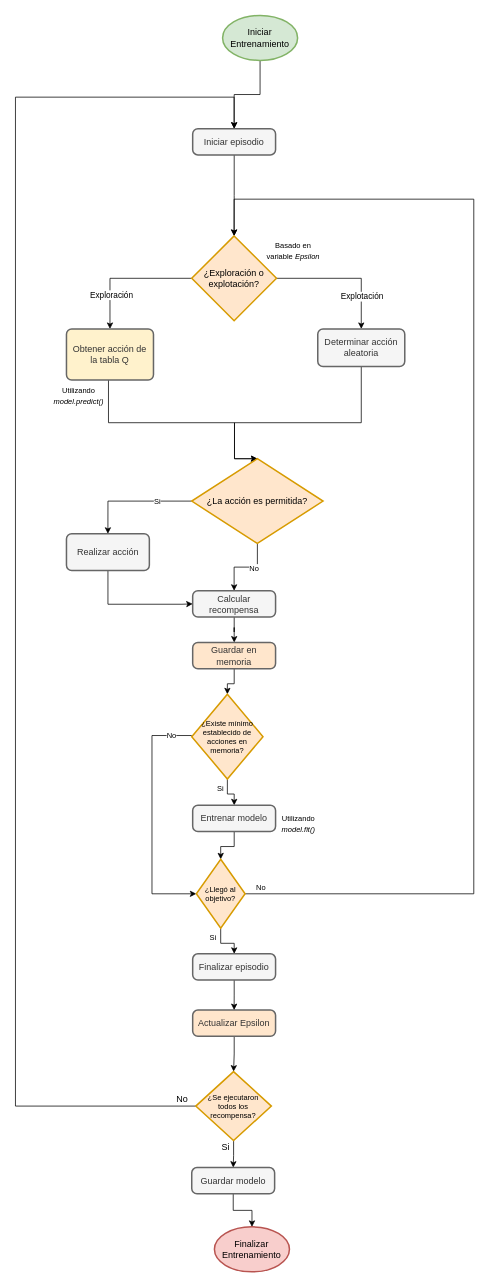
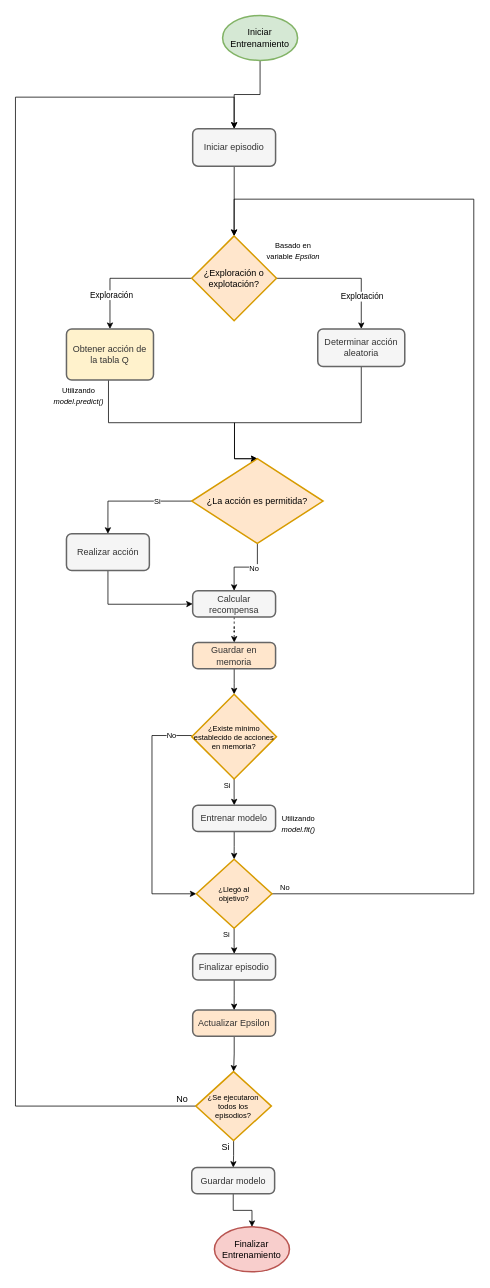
node "Iniciar episodio": size 83x26 -> 83x38
edge "Calcular recompensa" -> "Guardar en memoria": style solid -> dashed
node "¿Existe mínimo establecido de acciones en memoria?": size 71x85 -> 85x85
node "¿Llegó al objetivo?": size 49x69 -> 76x69
node "¿Se ejecutaron todos los recompensa?": label "¿Se ejecutaron todos los recompensa?" -> "¿Se ejecutaron todos los episodios?"
